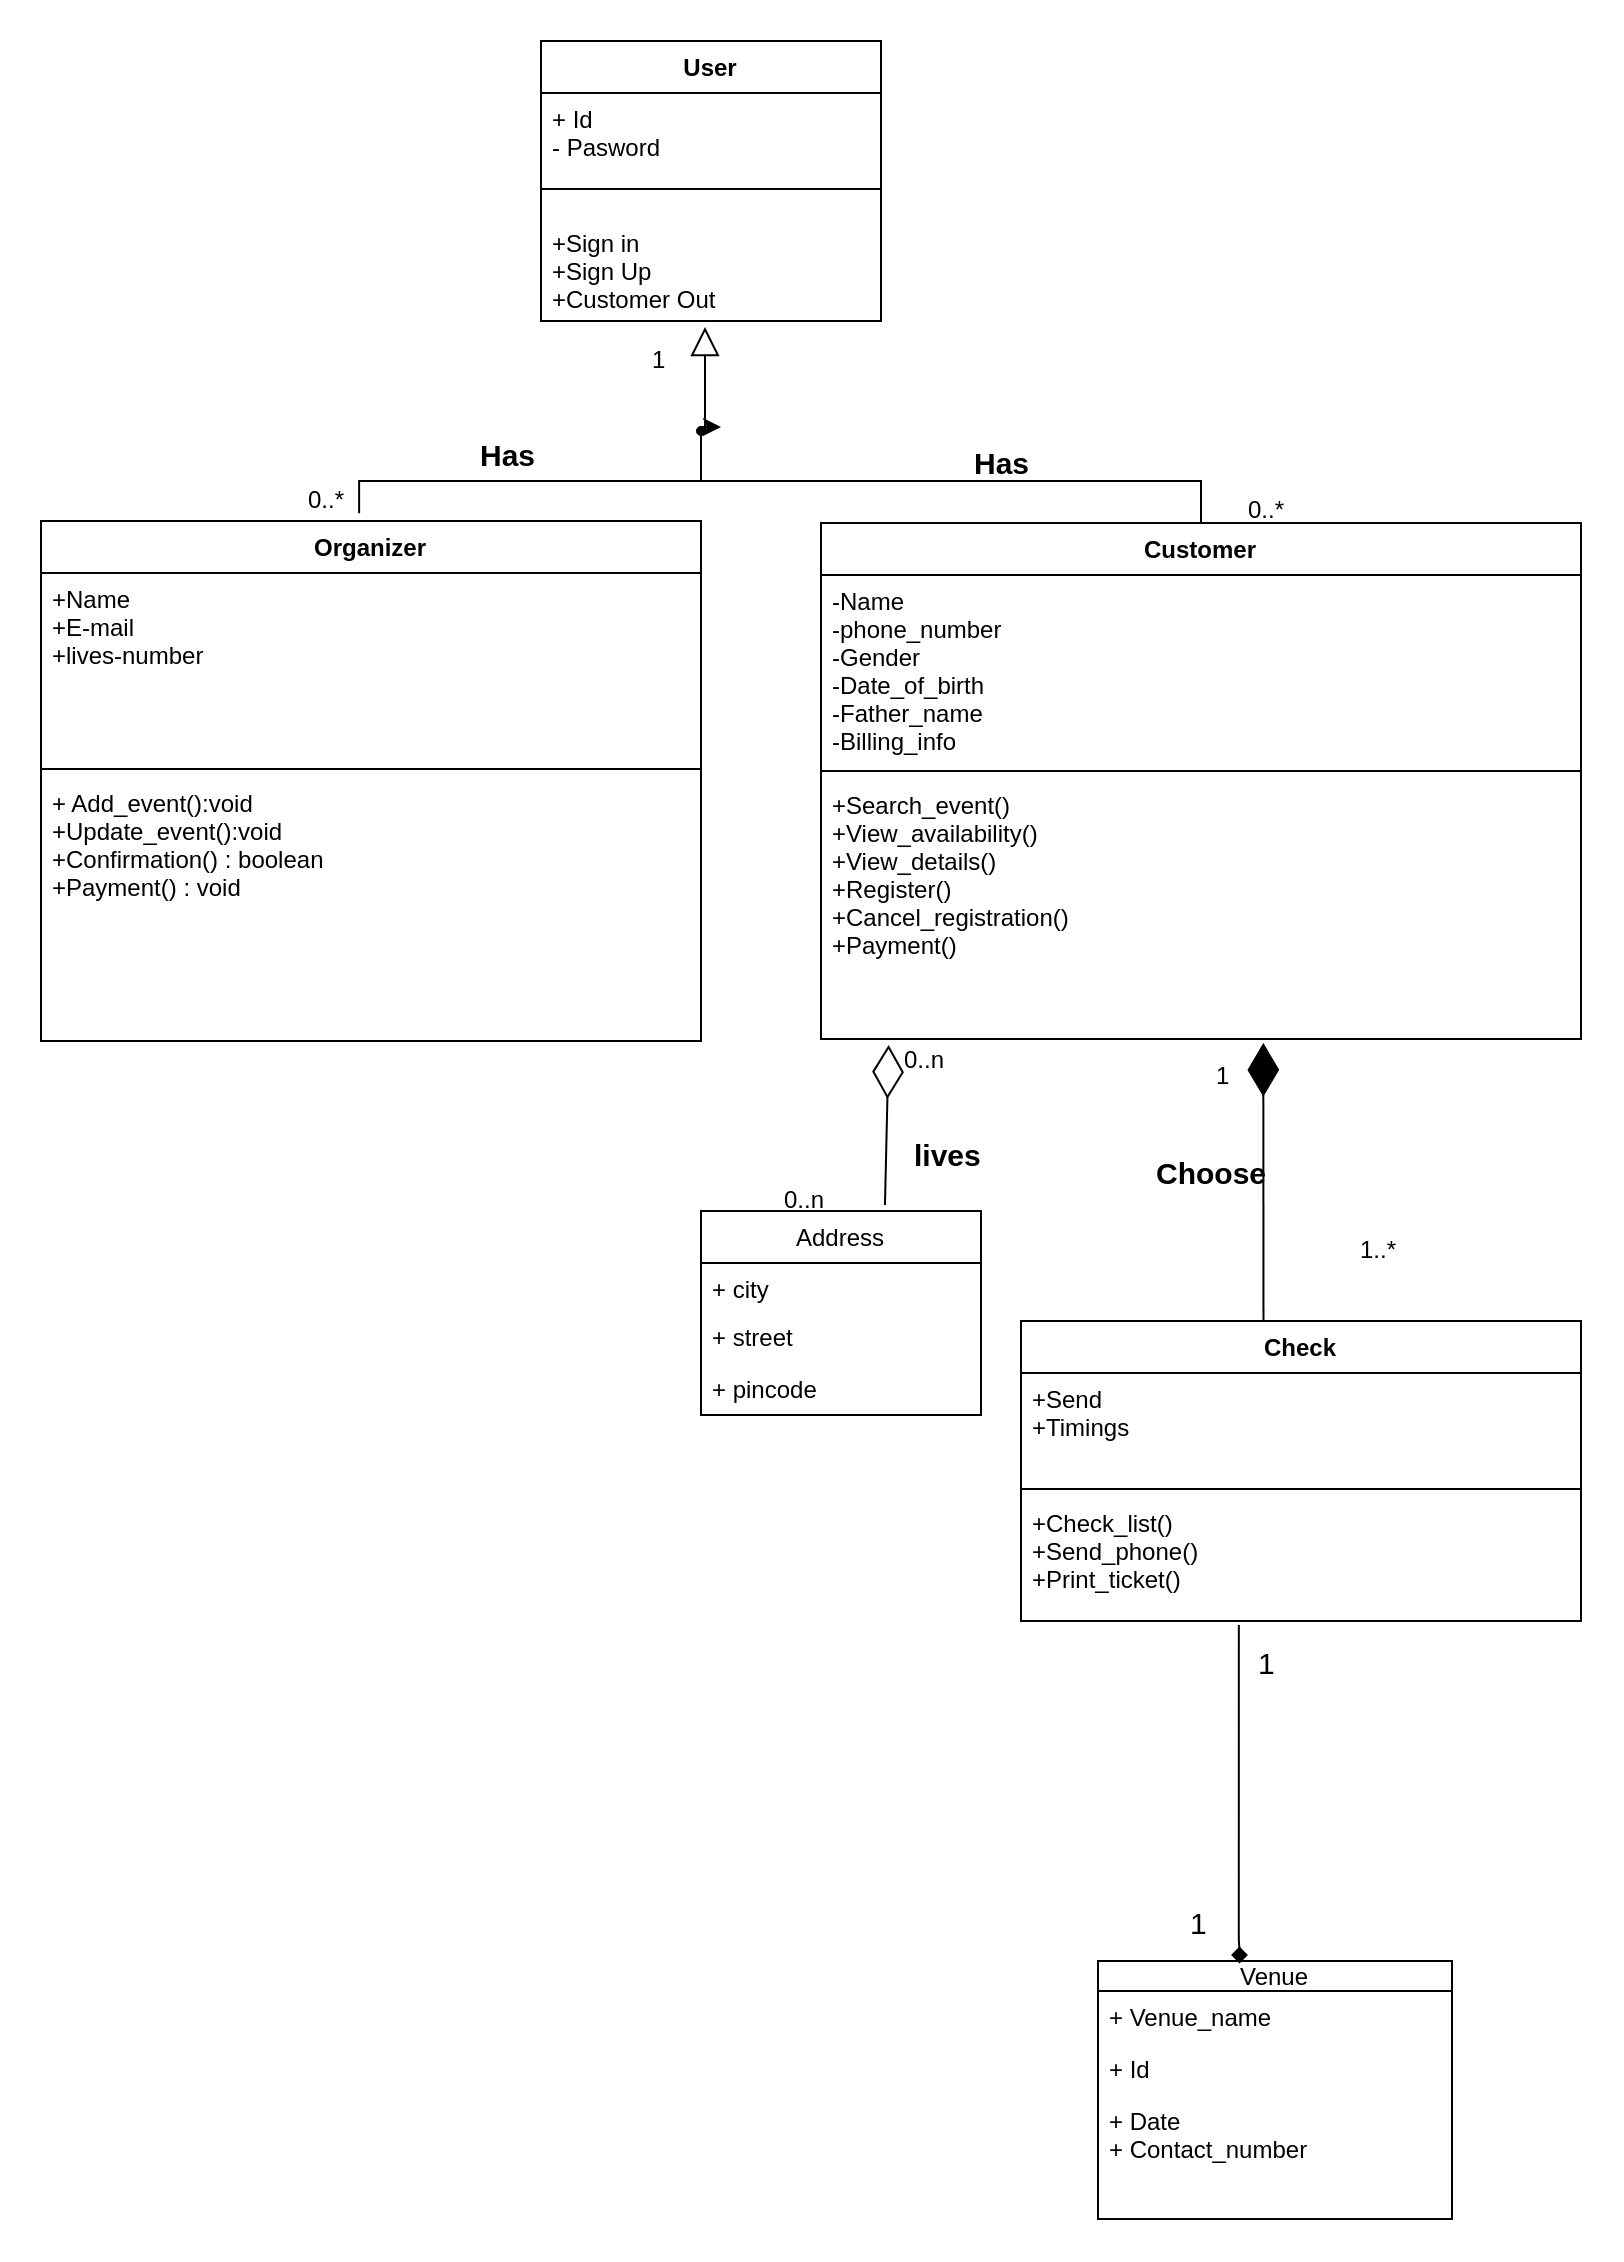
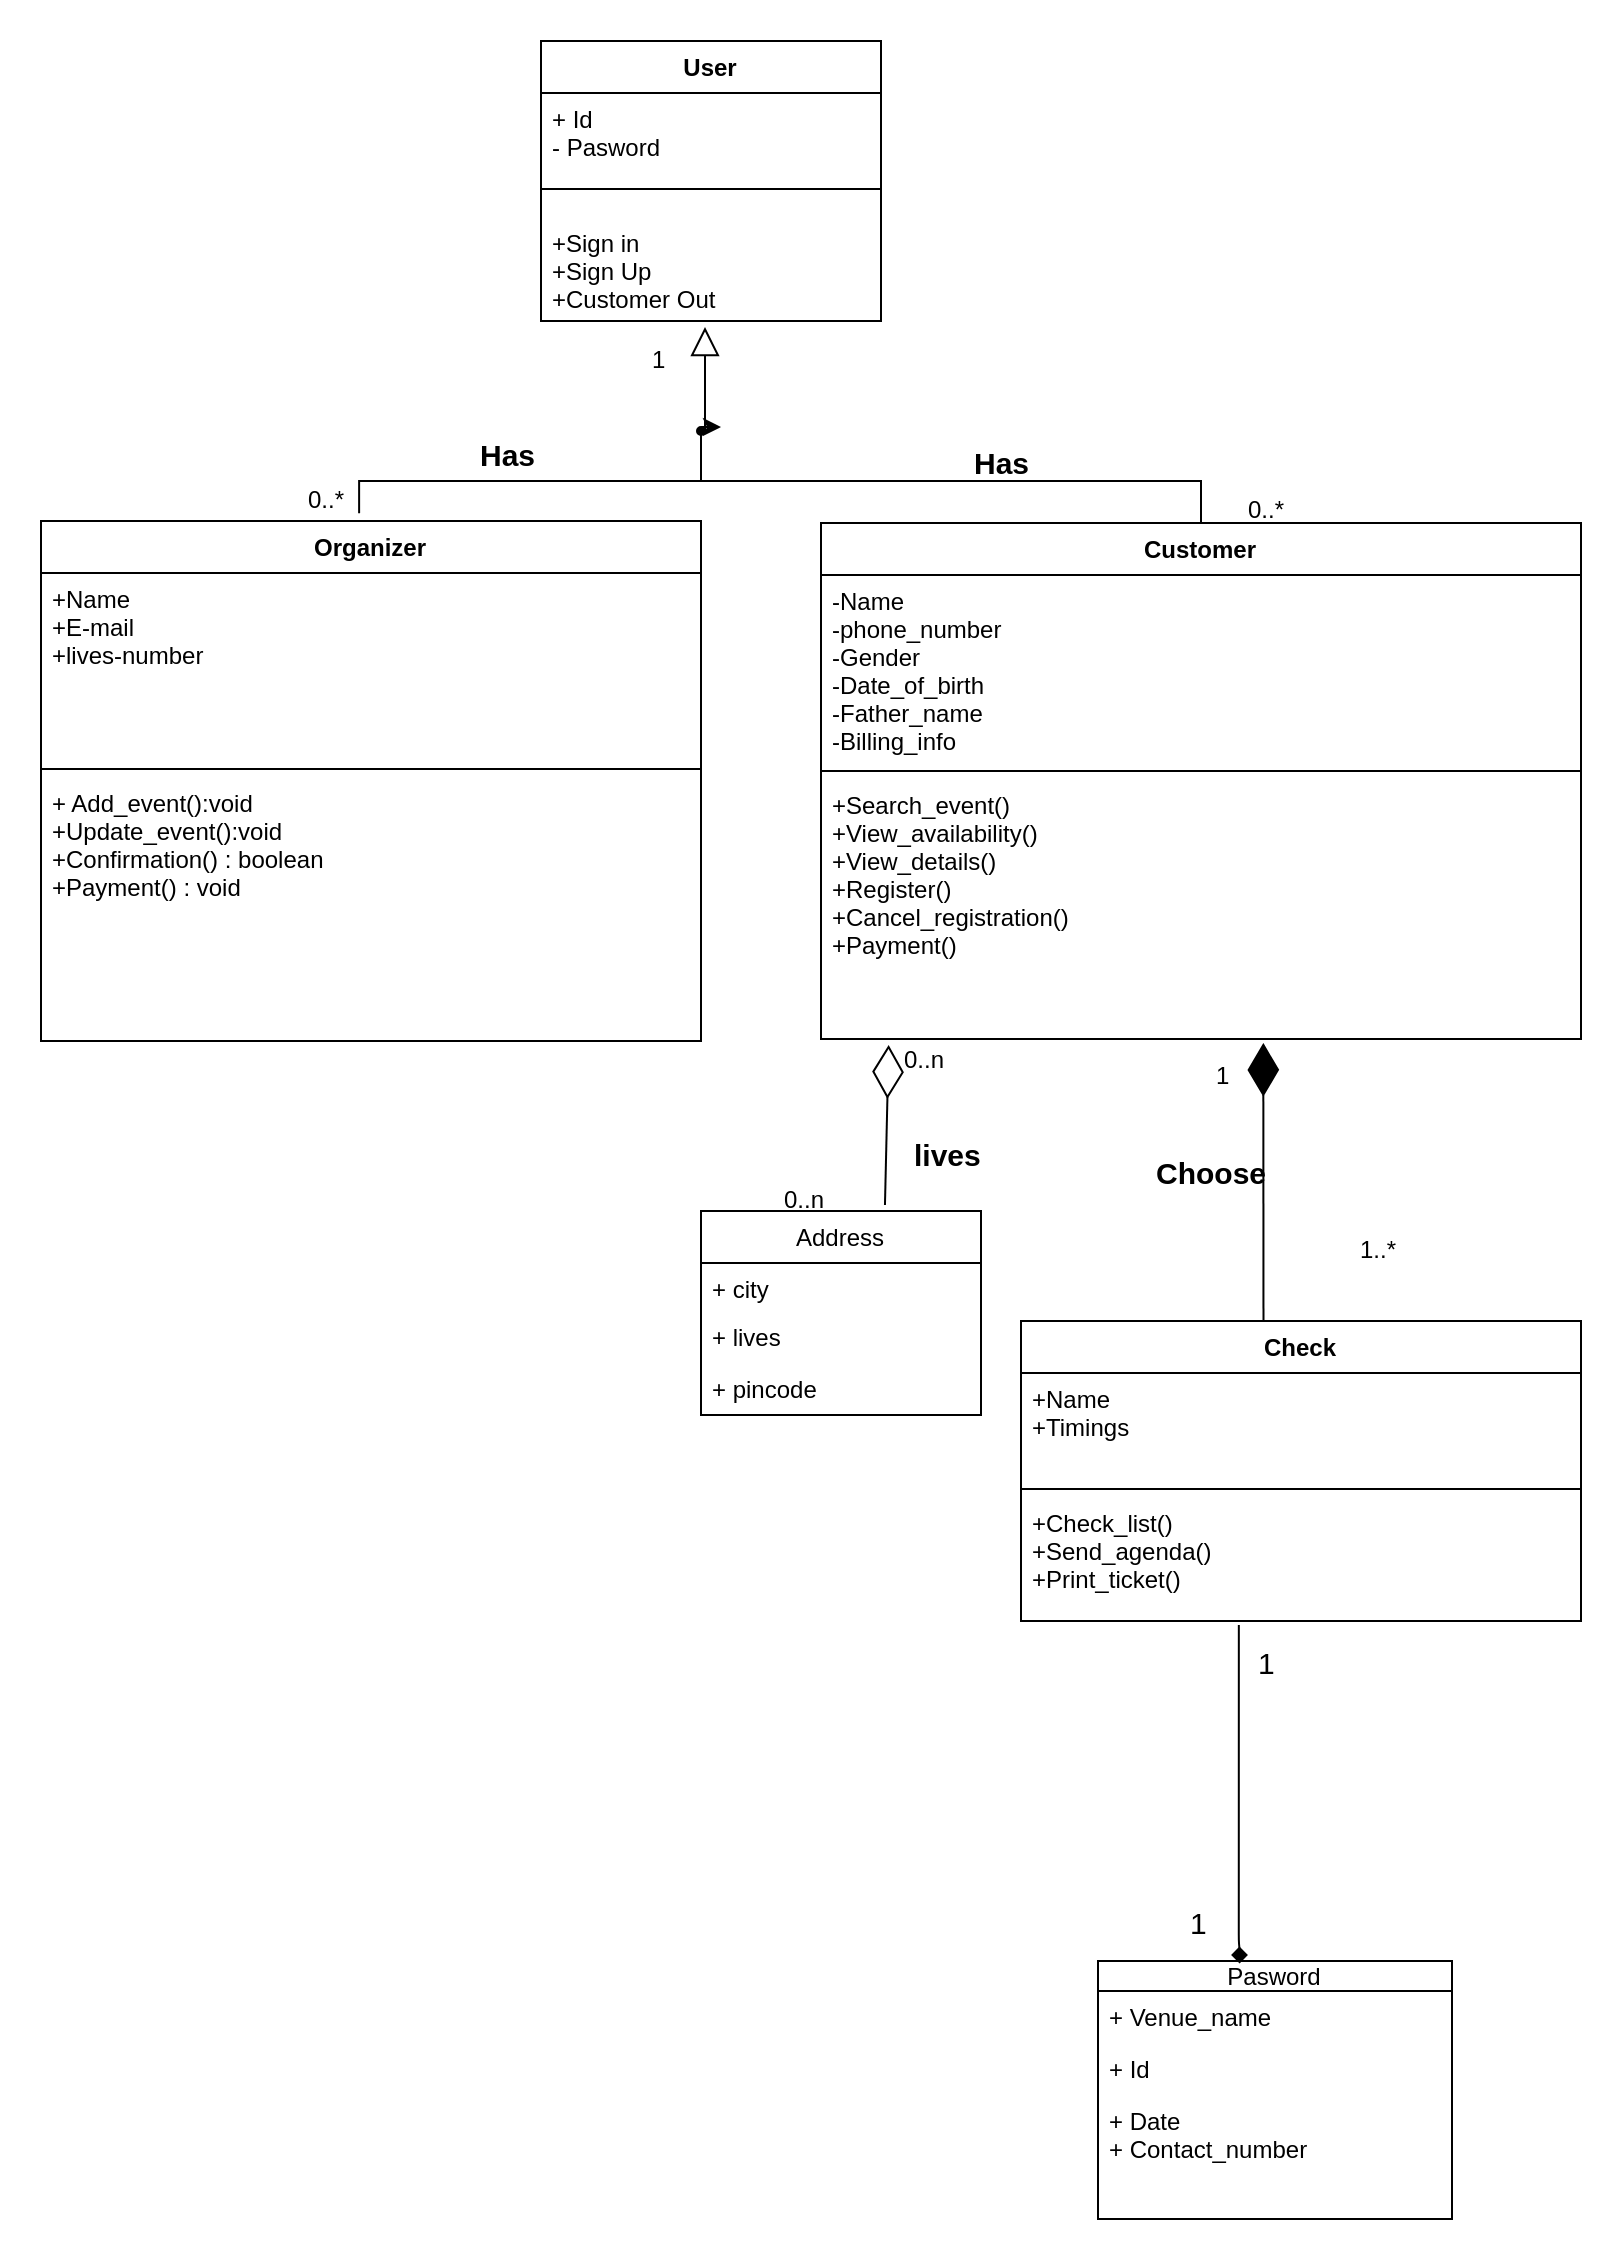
node "+ street": label "+ street" -> "+ lives"
node "+Send +Timings": label "+Send +Timings" -> "+Name +Timings"
node "+Check_list() +Send_phone() +Print_ticket()": label "+Check_list() +Send_phone() +Print_ticket()" -> "+Check_list() +Send_agenda() +Print_ticket()"
node "Venue": label "Venue" -> "Pasword"
